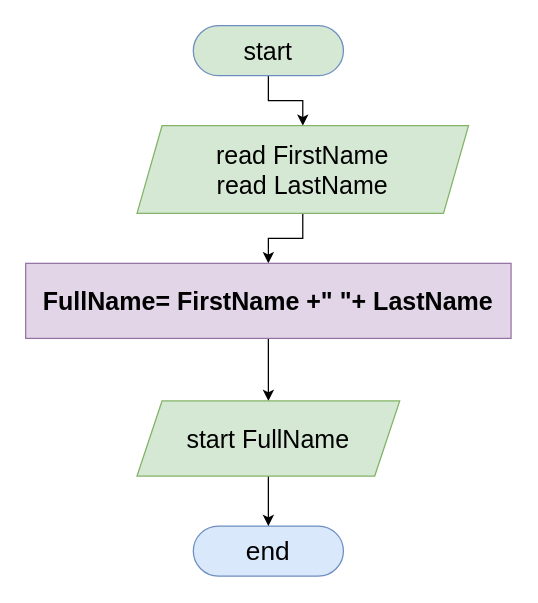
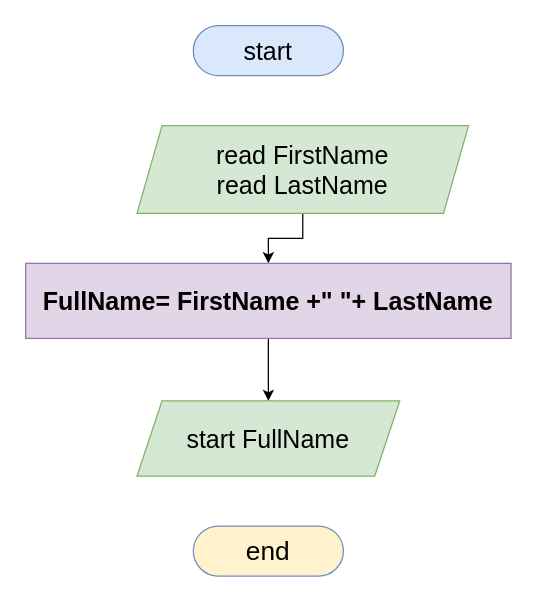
node "start": fillcolor #d5e8d4 -> #dae8fc
edge "start" -> "read FirstName read LastName": removed
edge "start FullName" -> "end": removed
node "end": fillcolor #dae8fc -> #fff2cc
